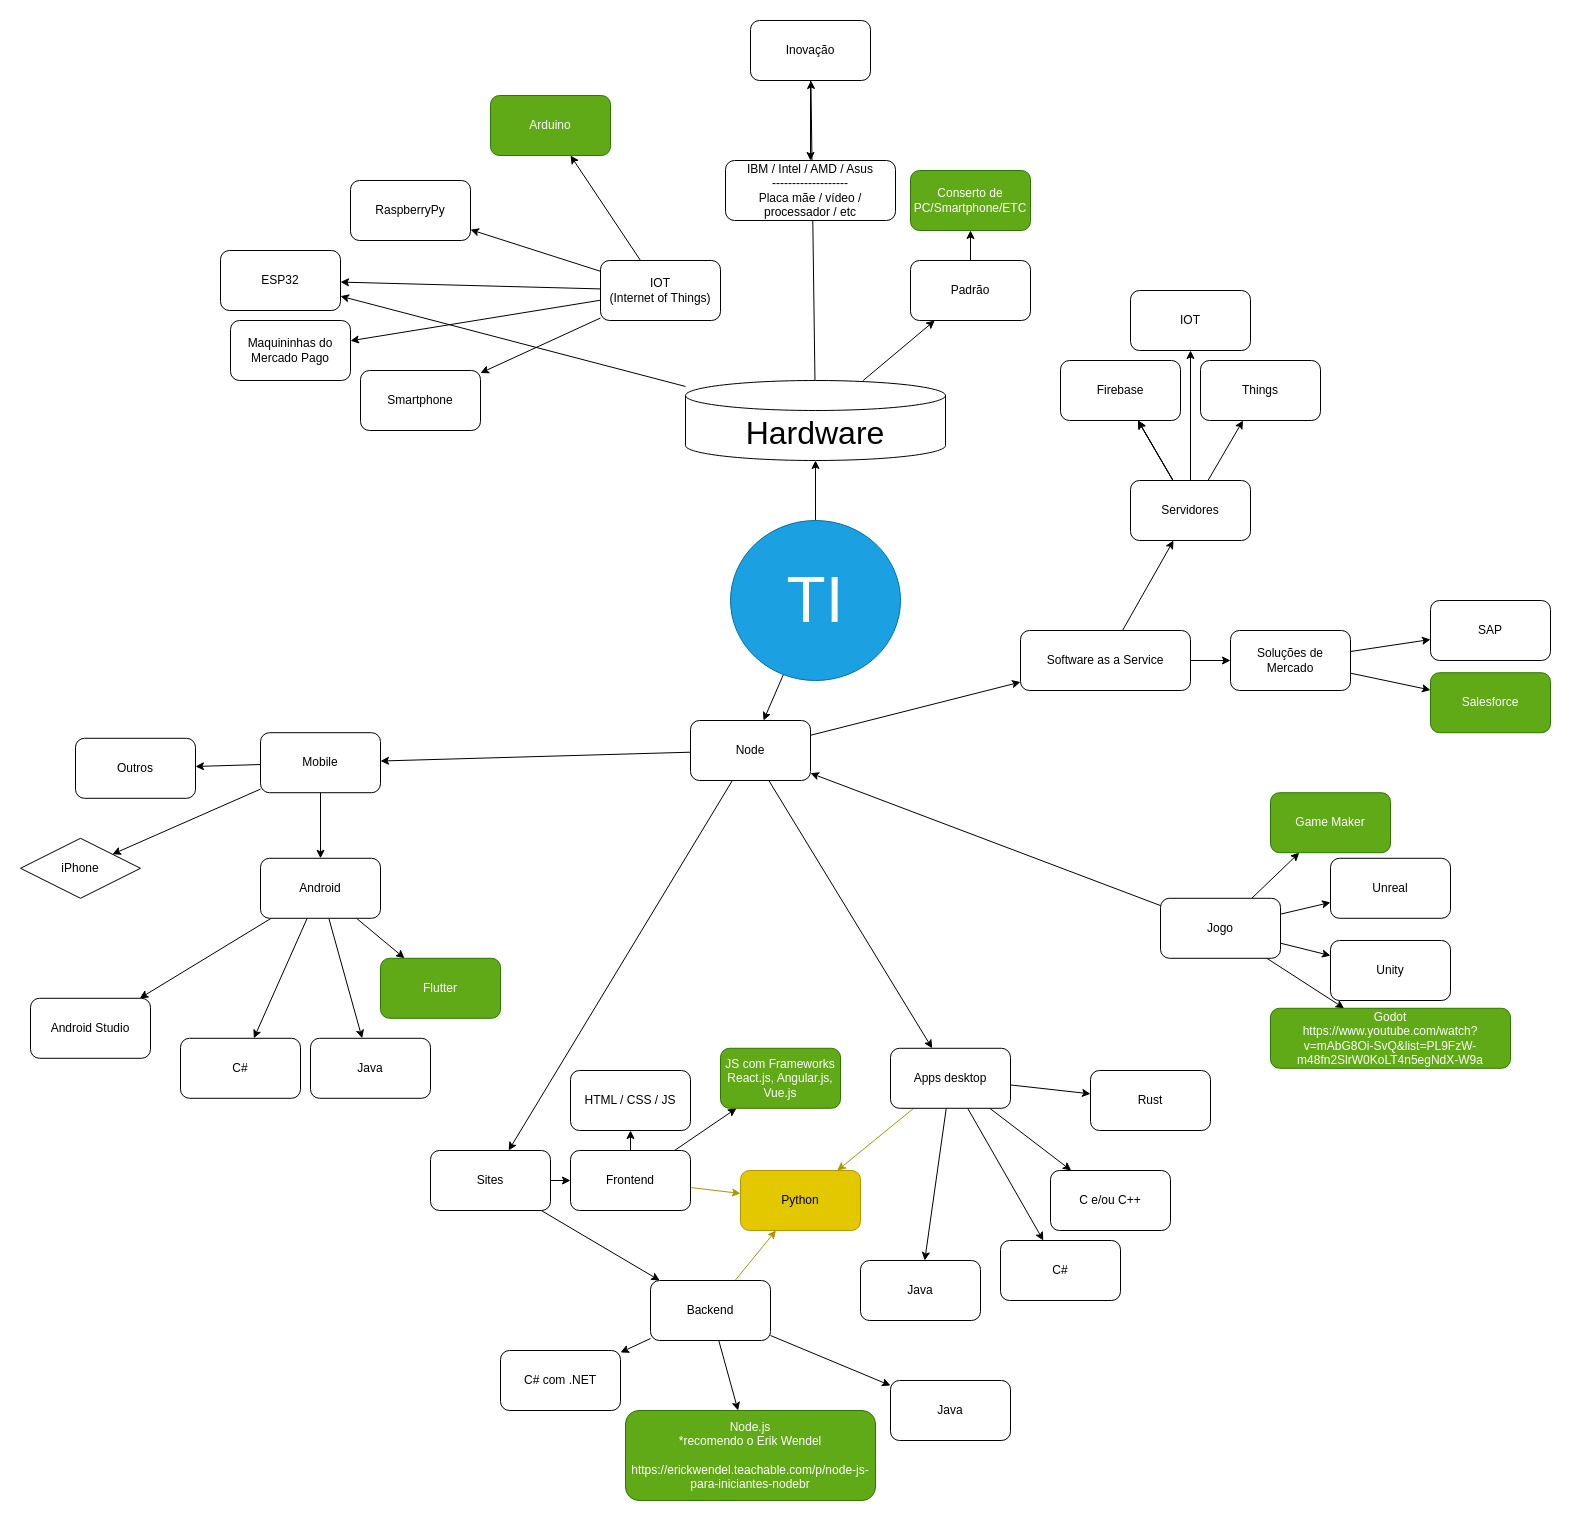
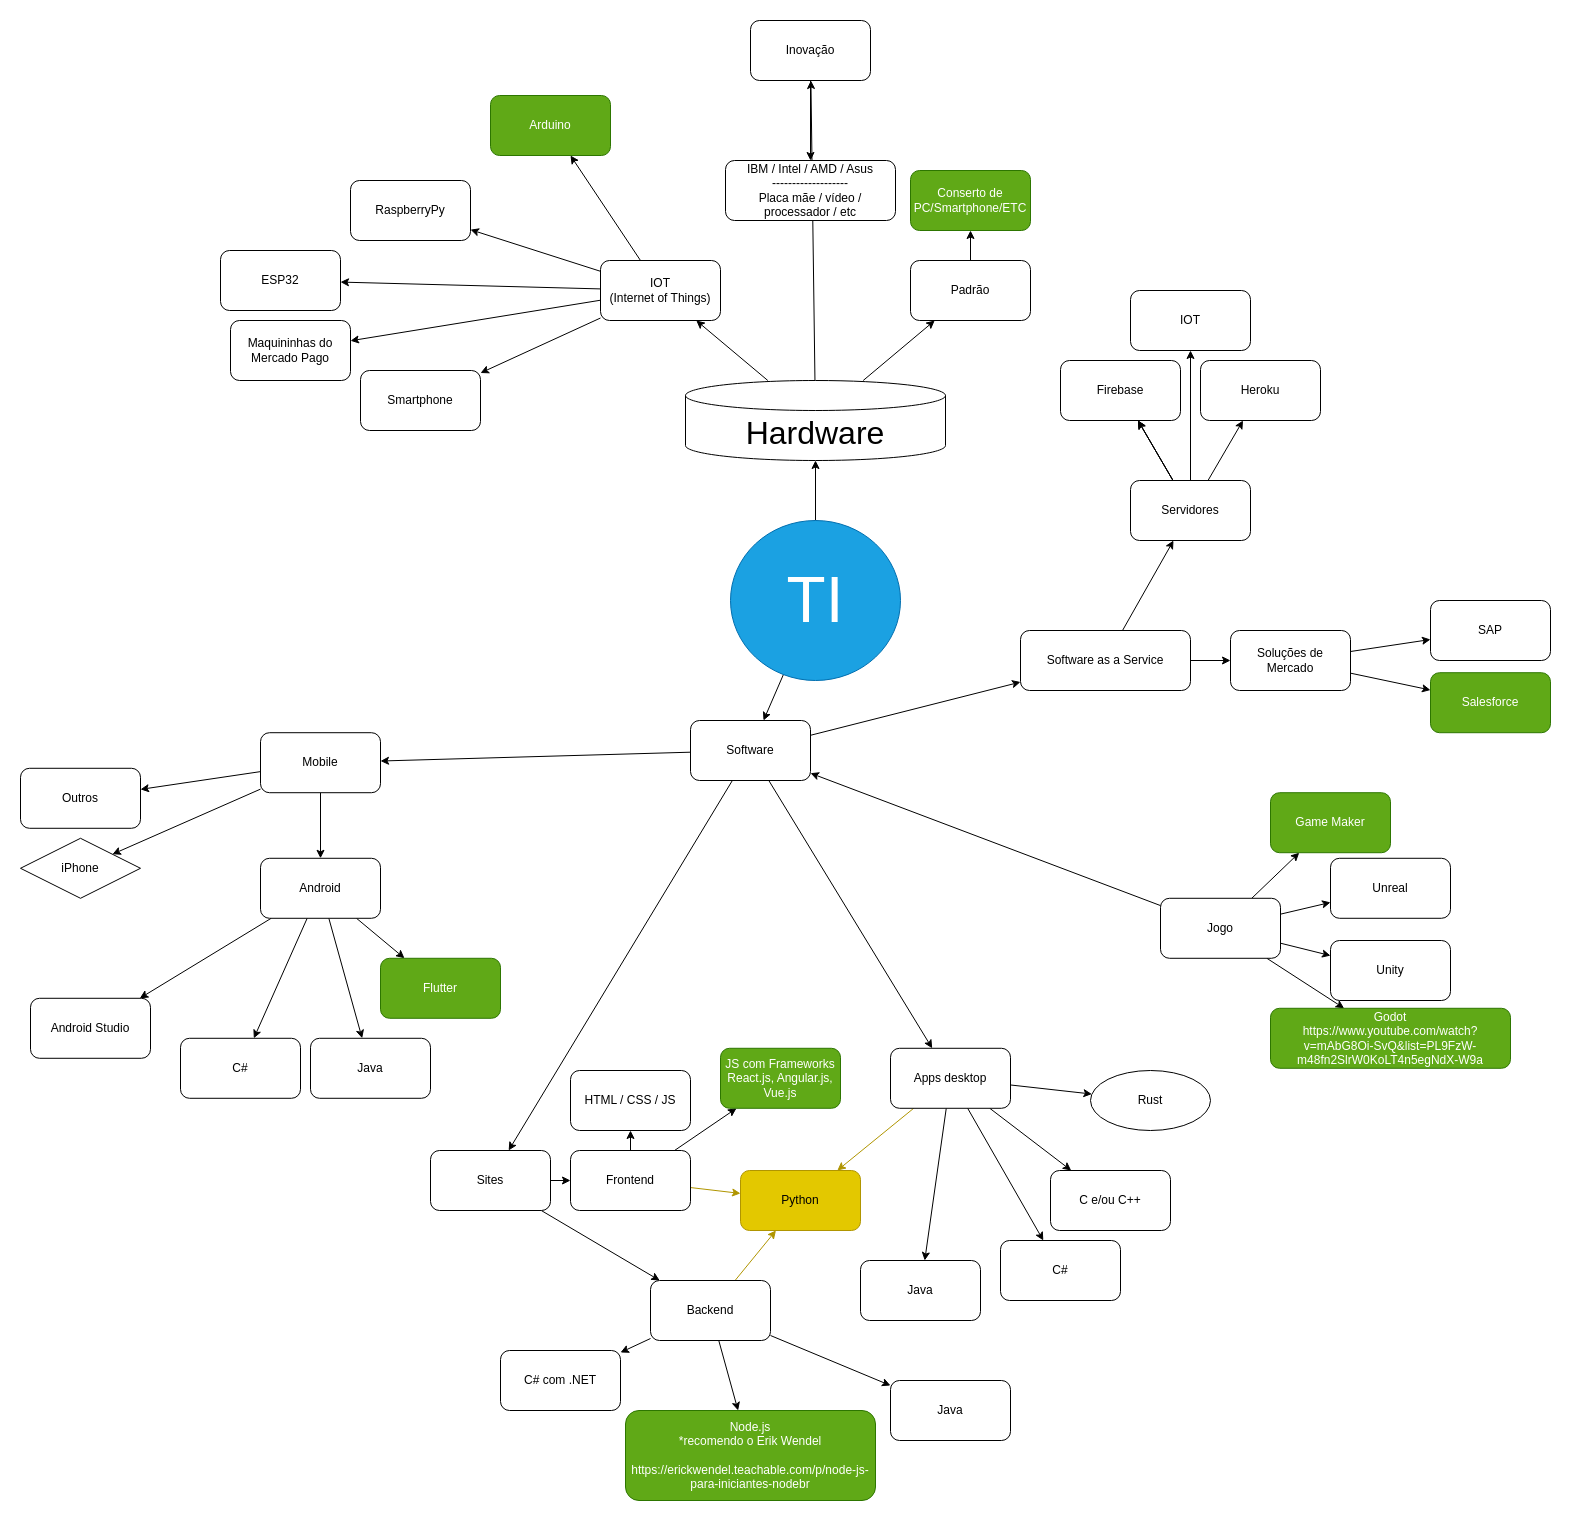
edge "Hardware" -> "ESP32": now "Hardware" -> "IOT (Internet of Things)"
node "Things": label "Things" -> "Heroku"
node "Node": label "Node" -> "Software"
node "Outros": moved (136, 768) -> (81, 798)
node "Rust": shape rounded rectangle -> ellipse
